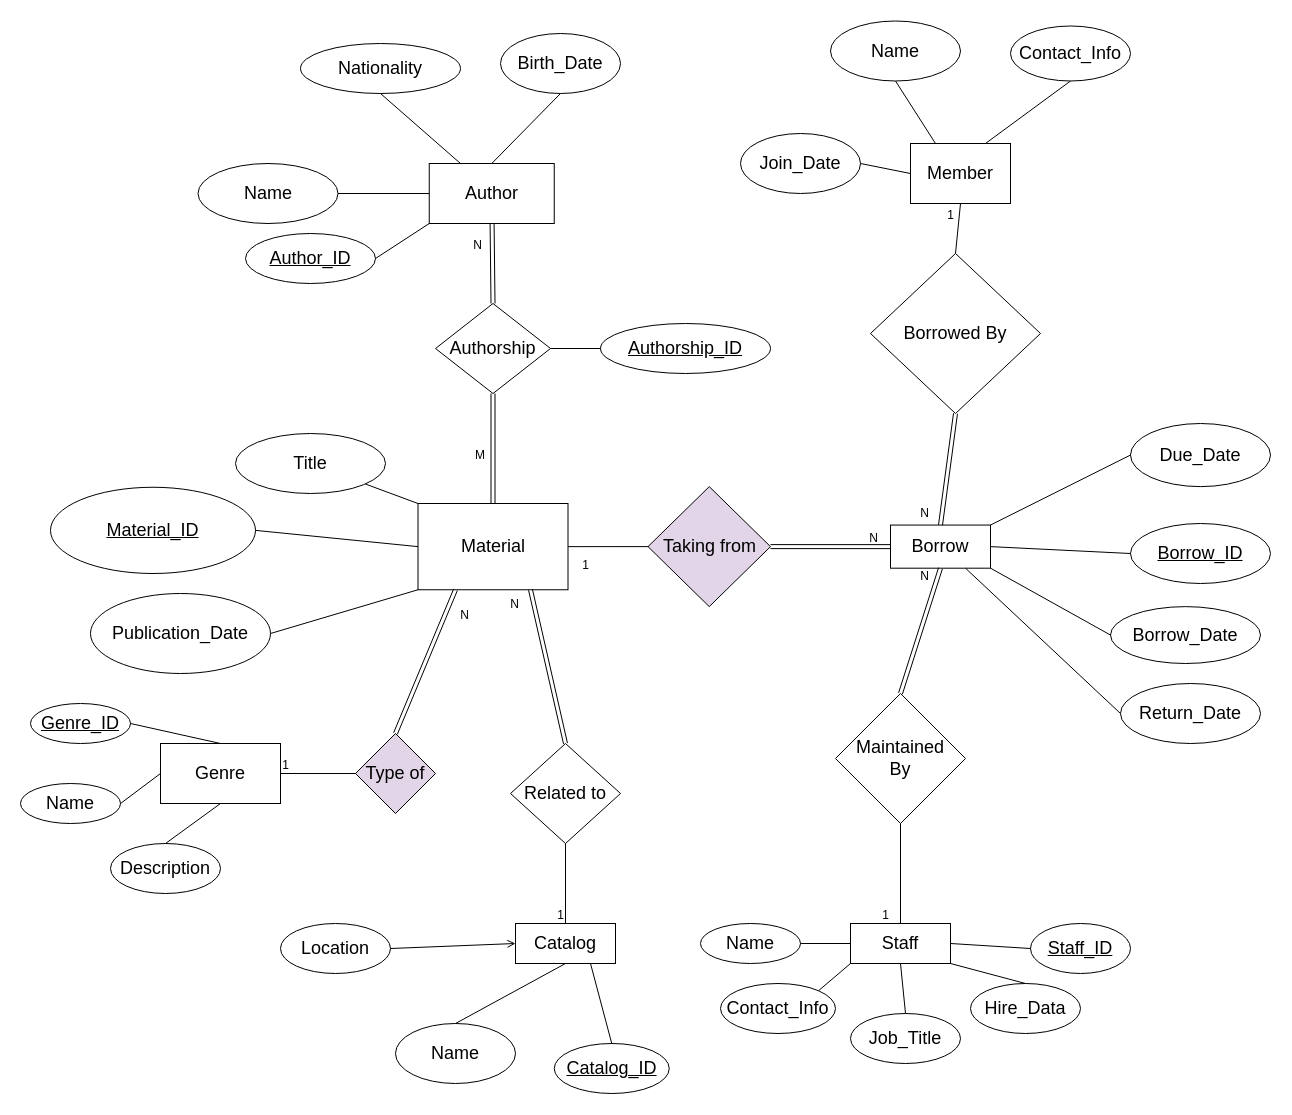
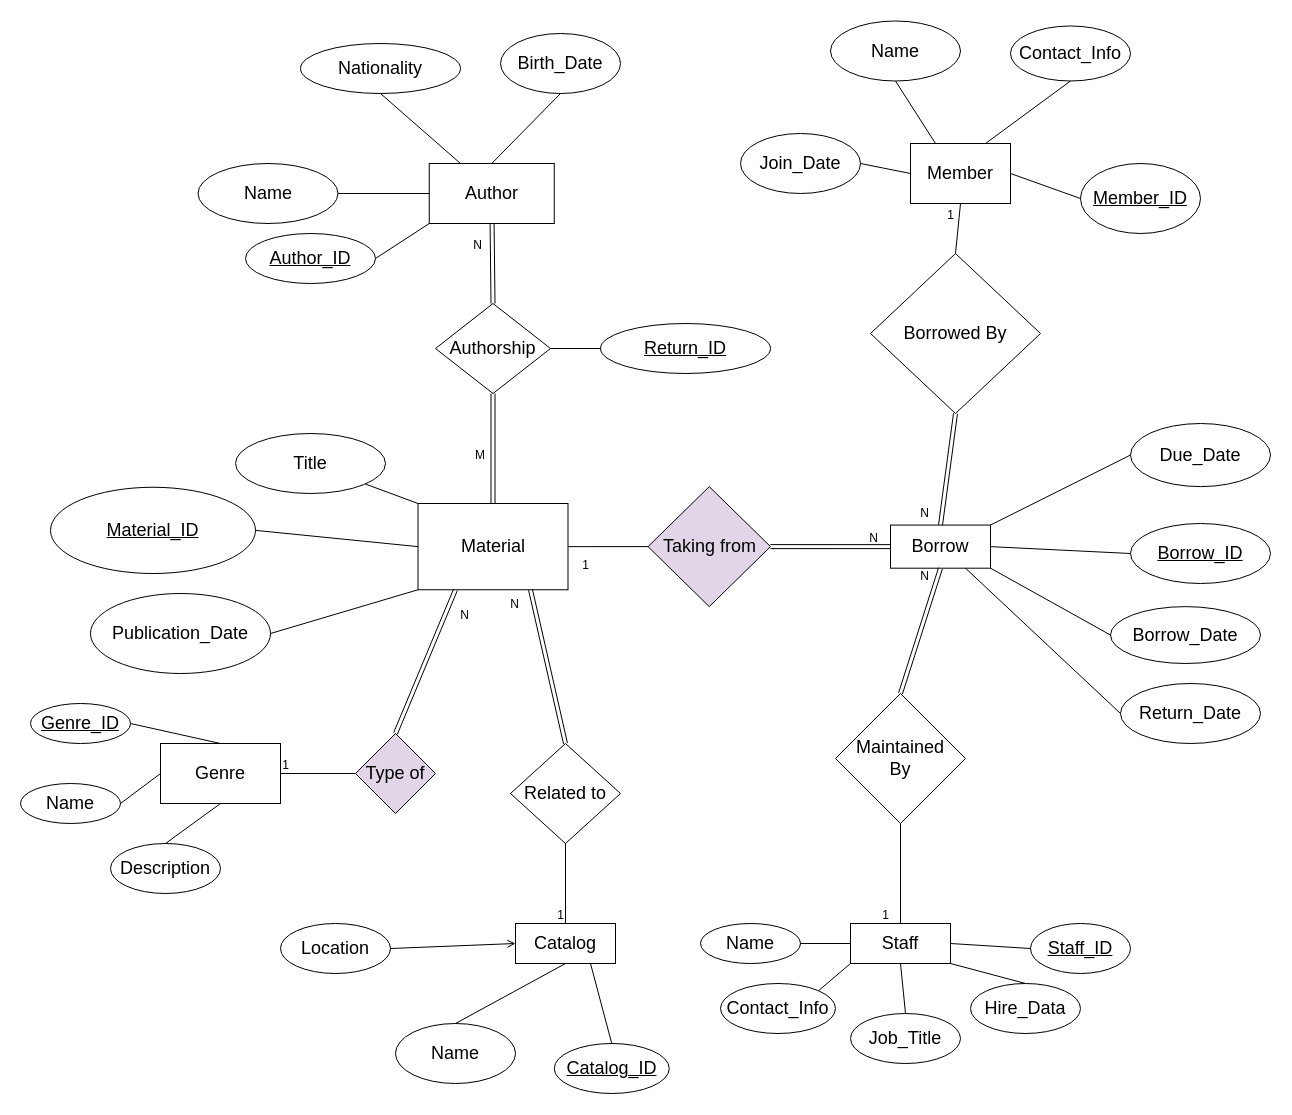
edge "Member" -- "Member_ID": added
node "Member_ID": added
node "Authorship_ID": label "Authorship_ID" -> "Return_ID"
